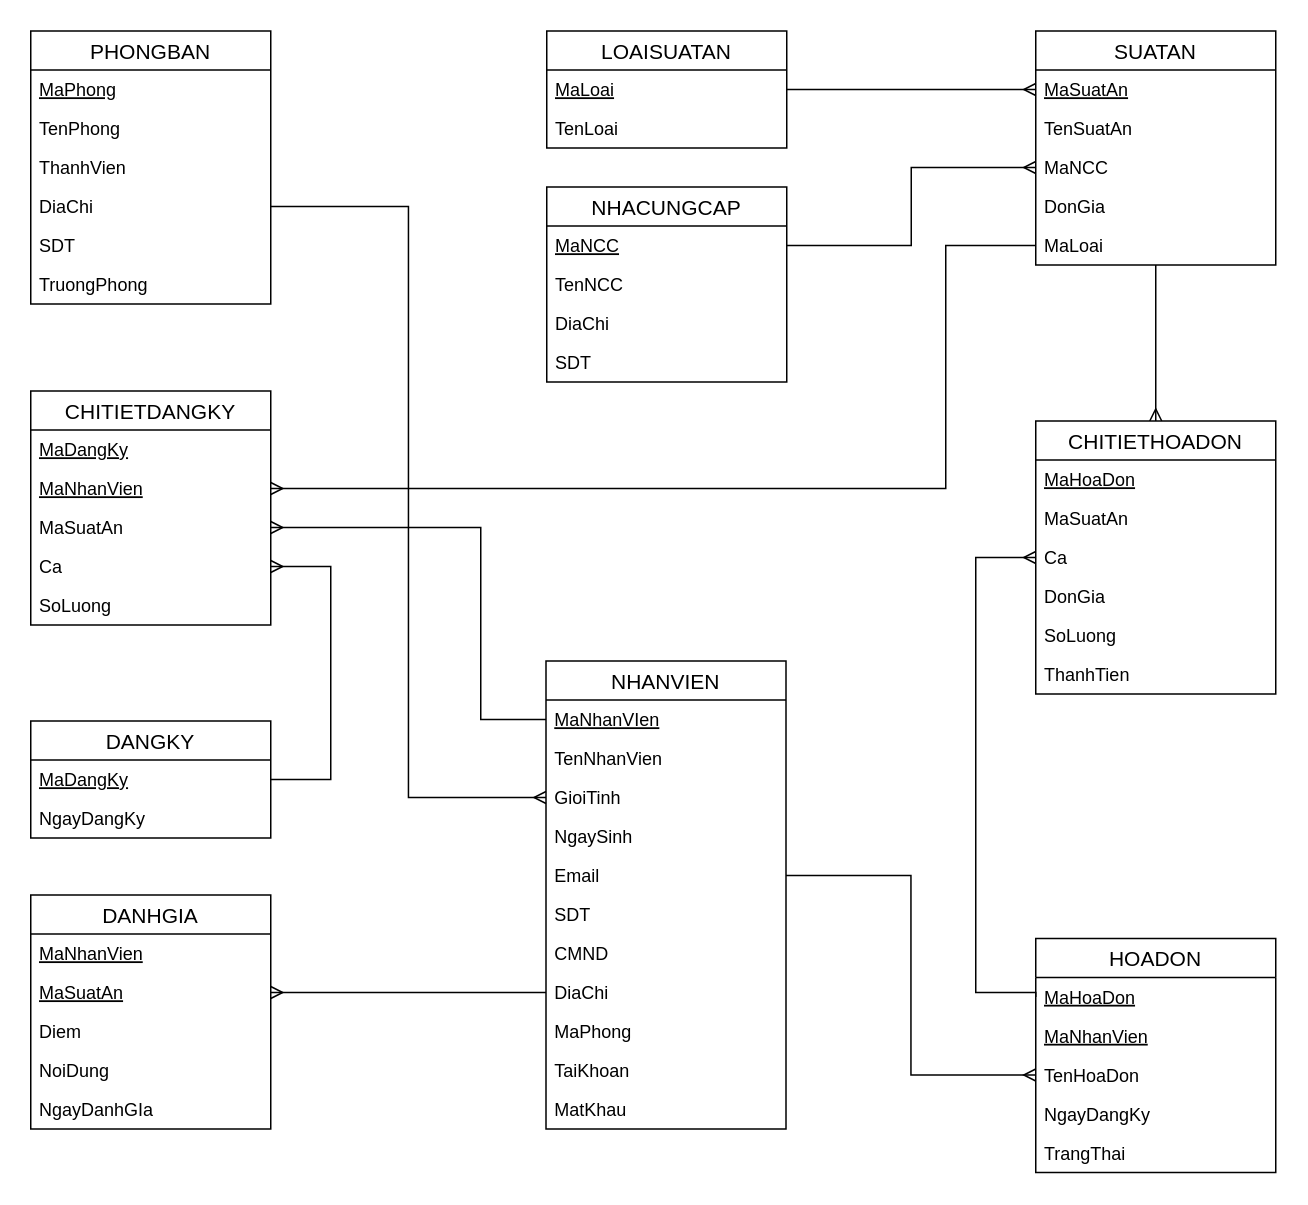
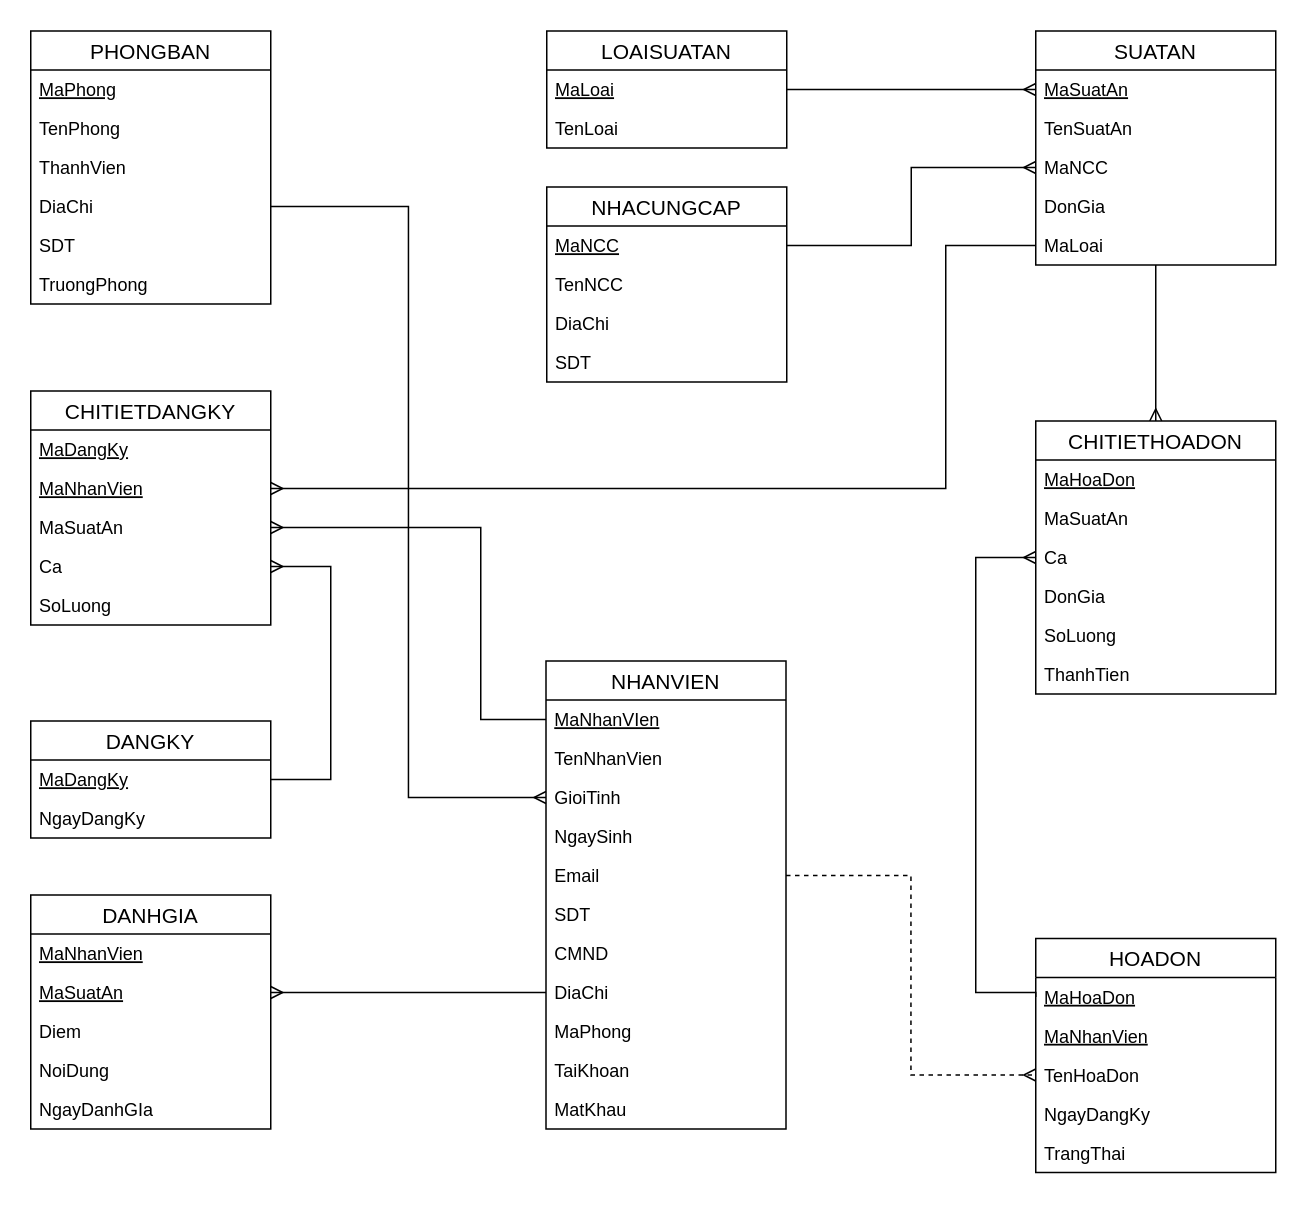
edge "Email" -> "TenHoaDon": style solid -> dashed
